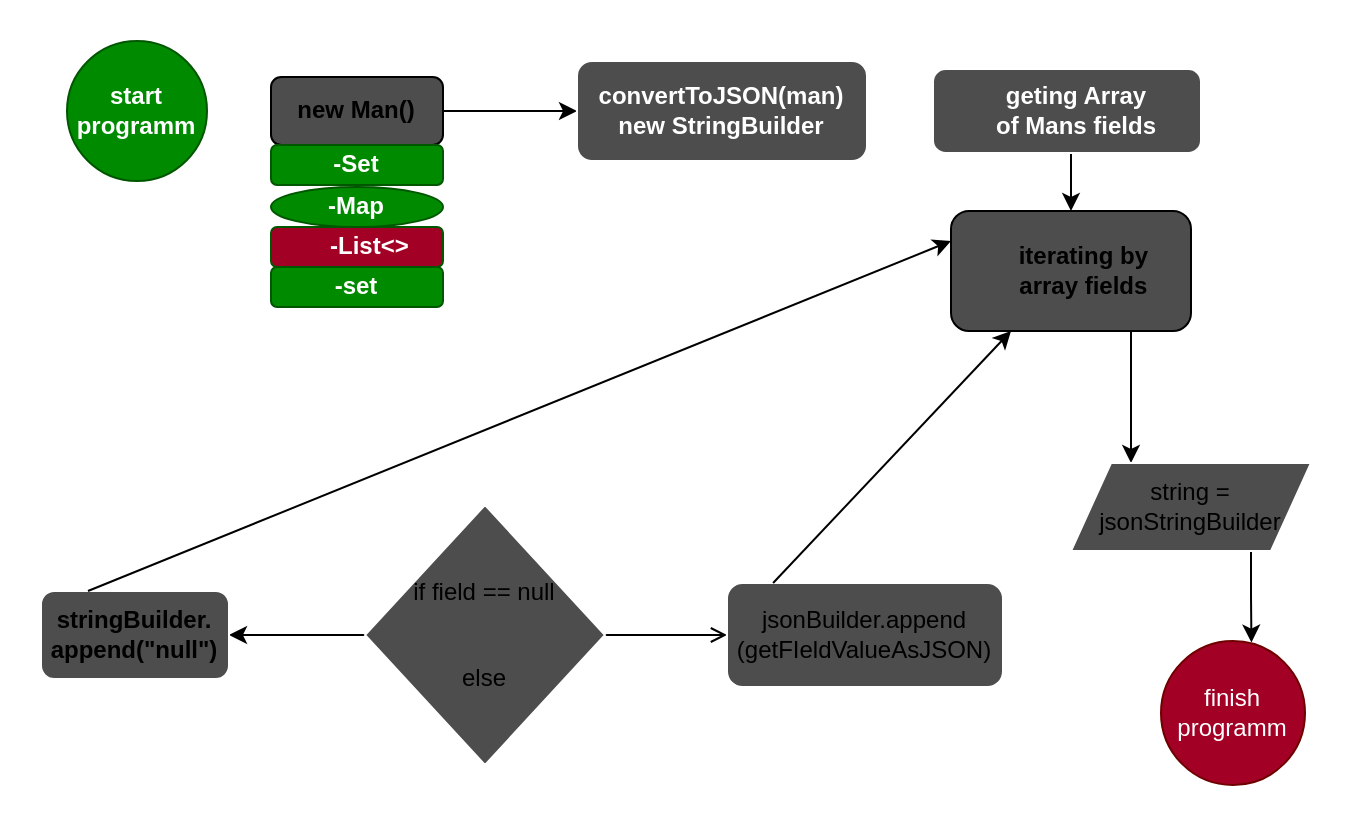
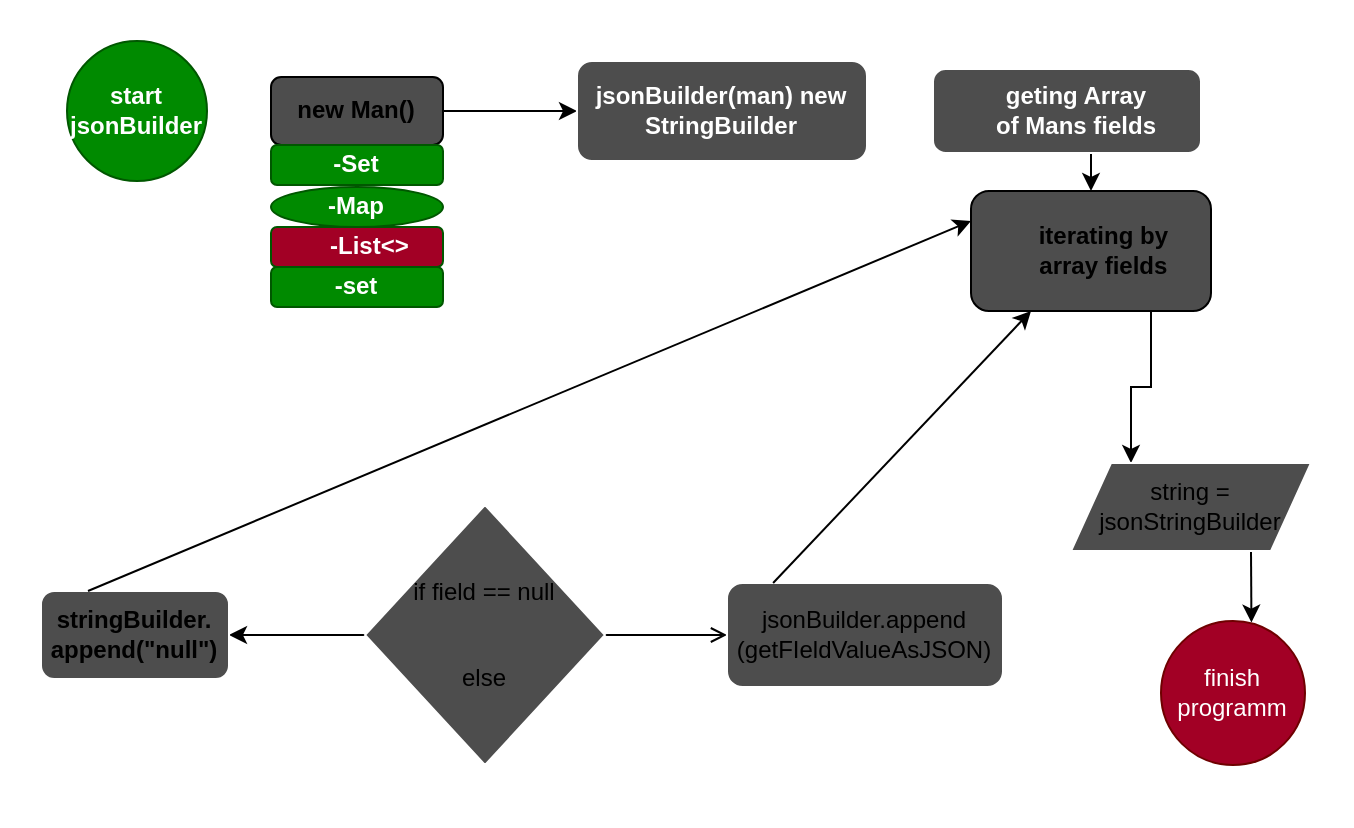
node "start programm": label "start programm" -> "start jsonBuilder"
node "convertToJSON(man) new StringBuilder": label "convertToJSON(man) new StringBuilder" -> "jsonBuilder(man) new StringBuilder"
node "iterating by array fields": moved (1071, 271) -> (1091, 251)
node "finish programm": moved (1233, 713) -> (1233, 693)
